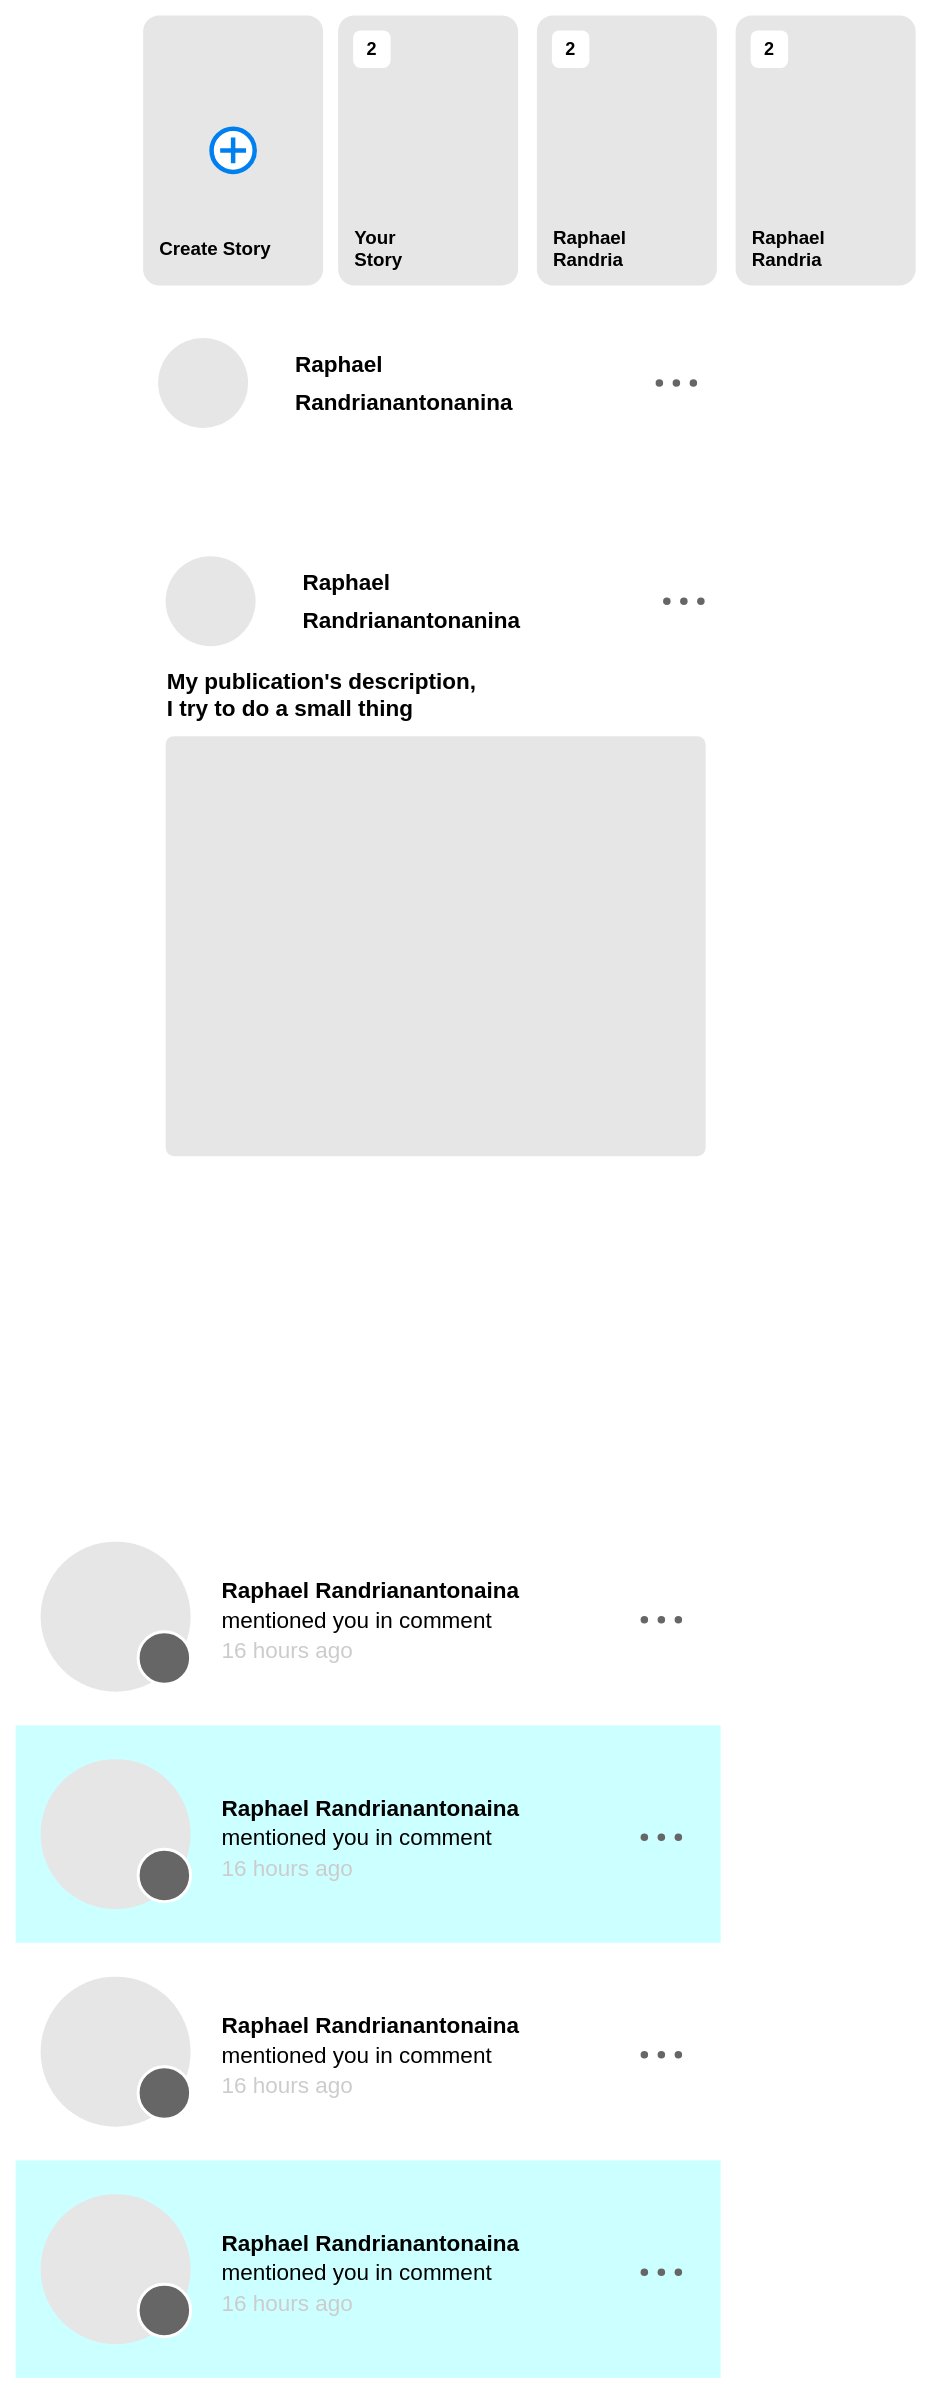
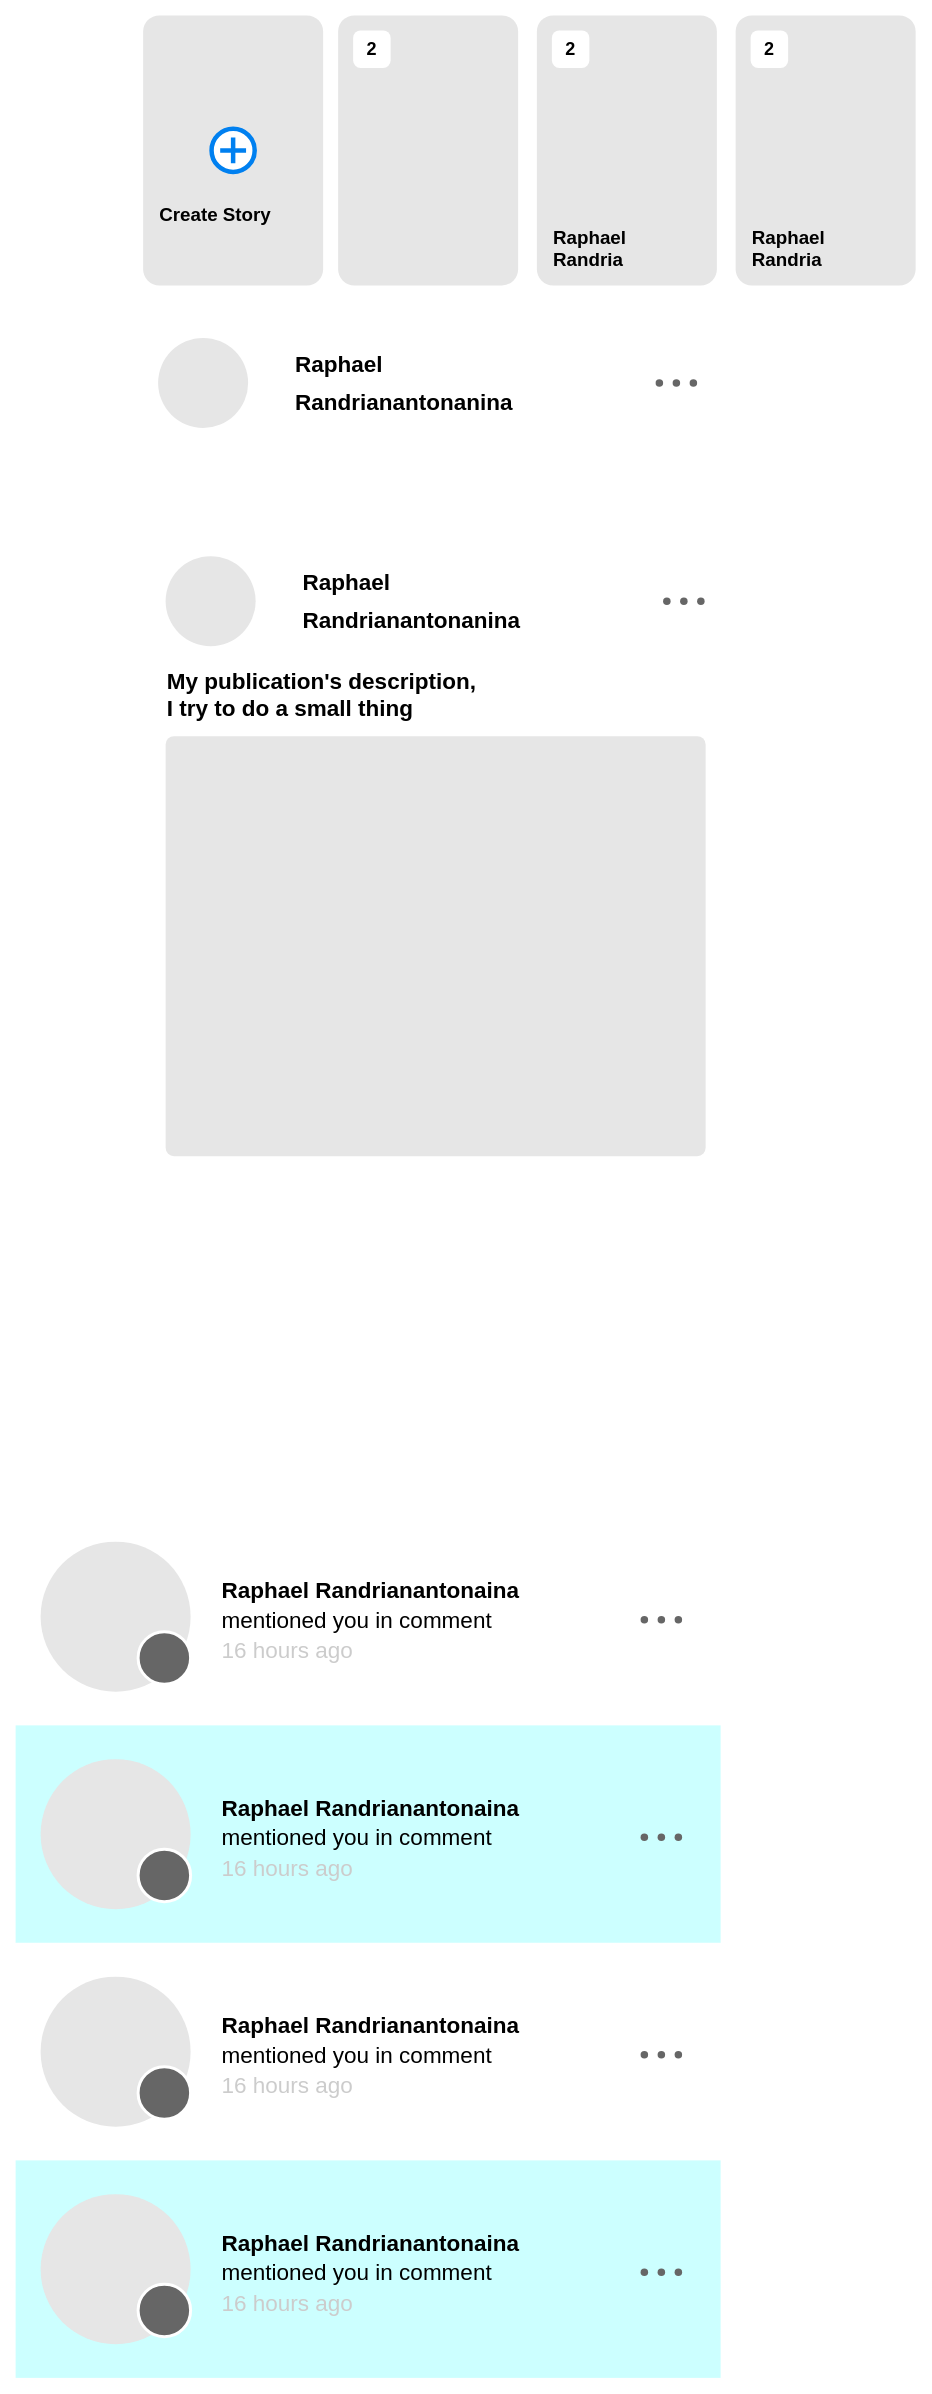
node "Create Story": moved (222, 248) -> (222, 214)
node "Your Story": removed
